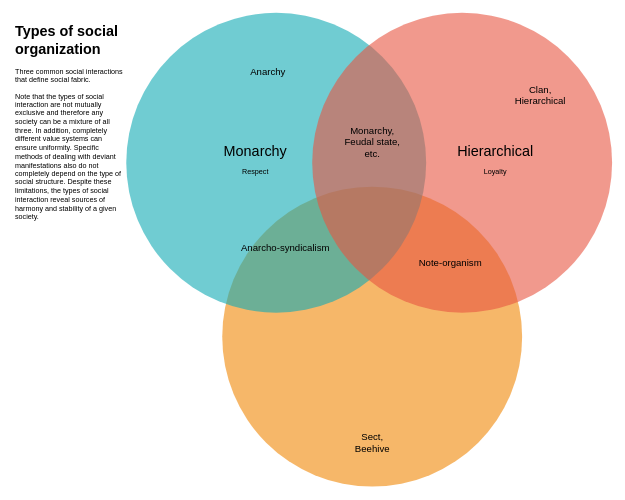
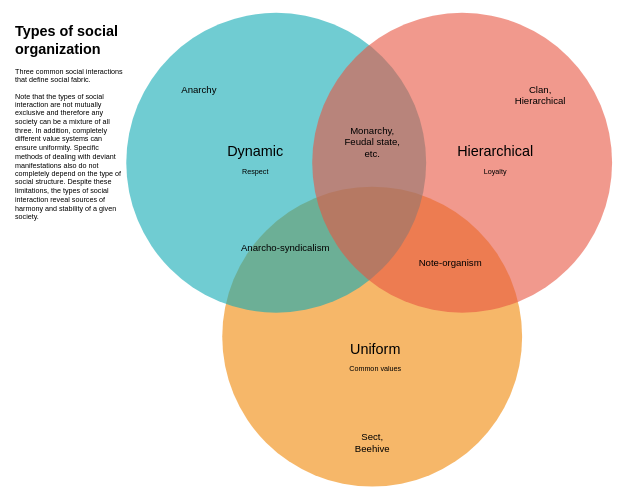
node "Anarchy": moved (268, 74) -> (199, 92)
node "Monarchy Respect": label "Monarchy Respect" -> "Dynamic Respect"
node "Uniform Common values": added
